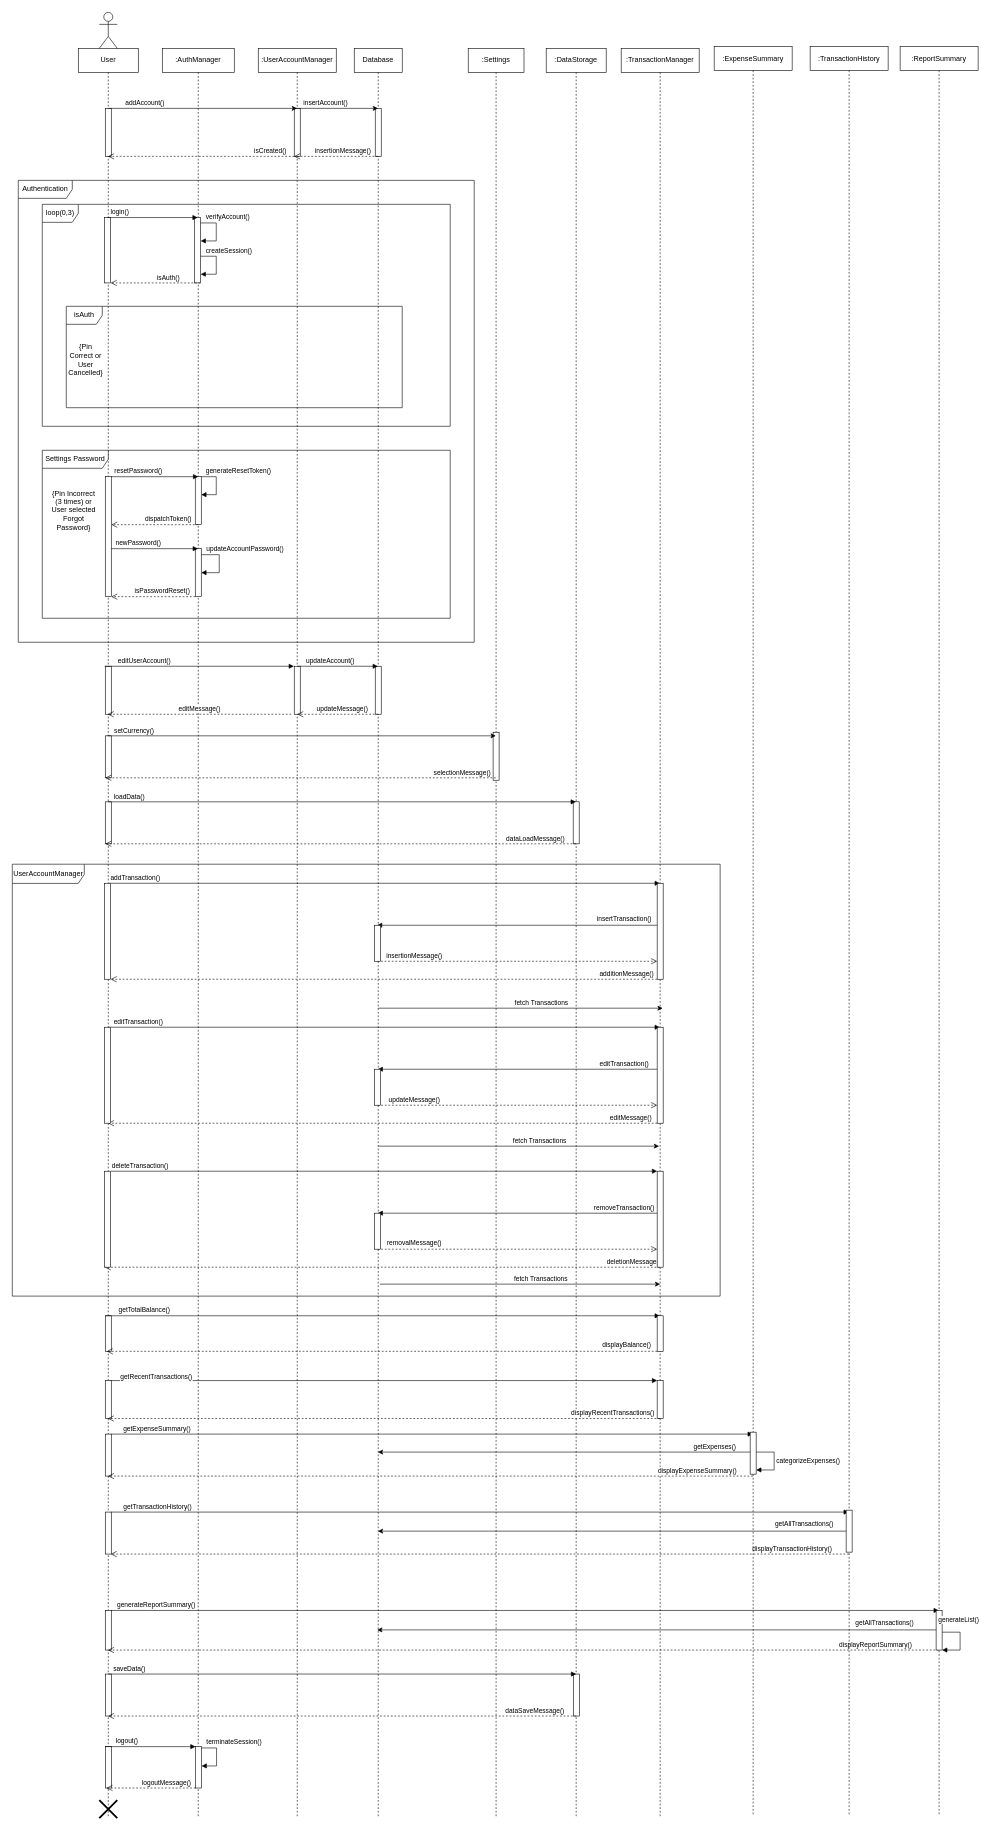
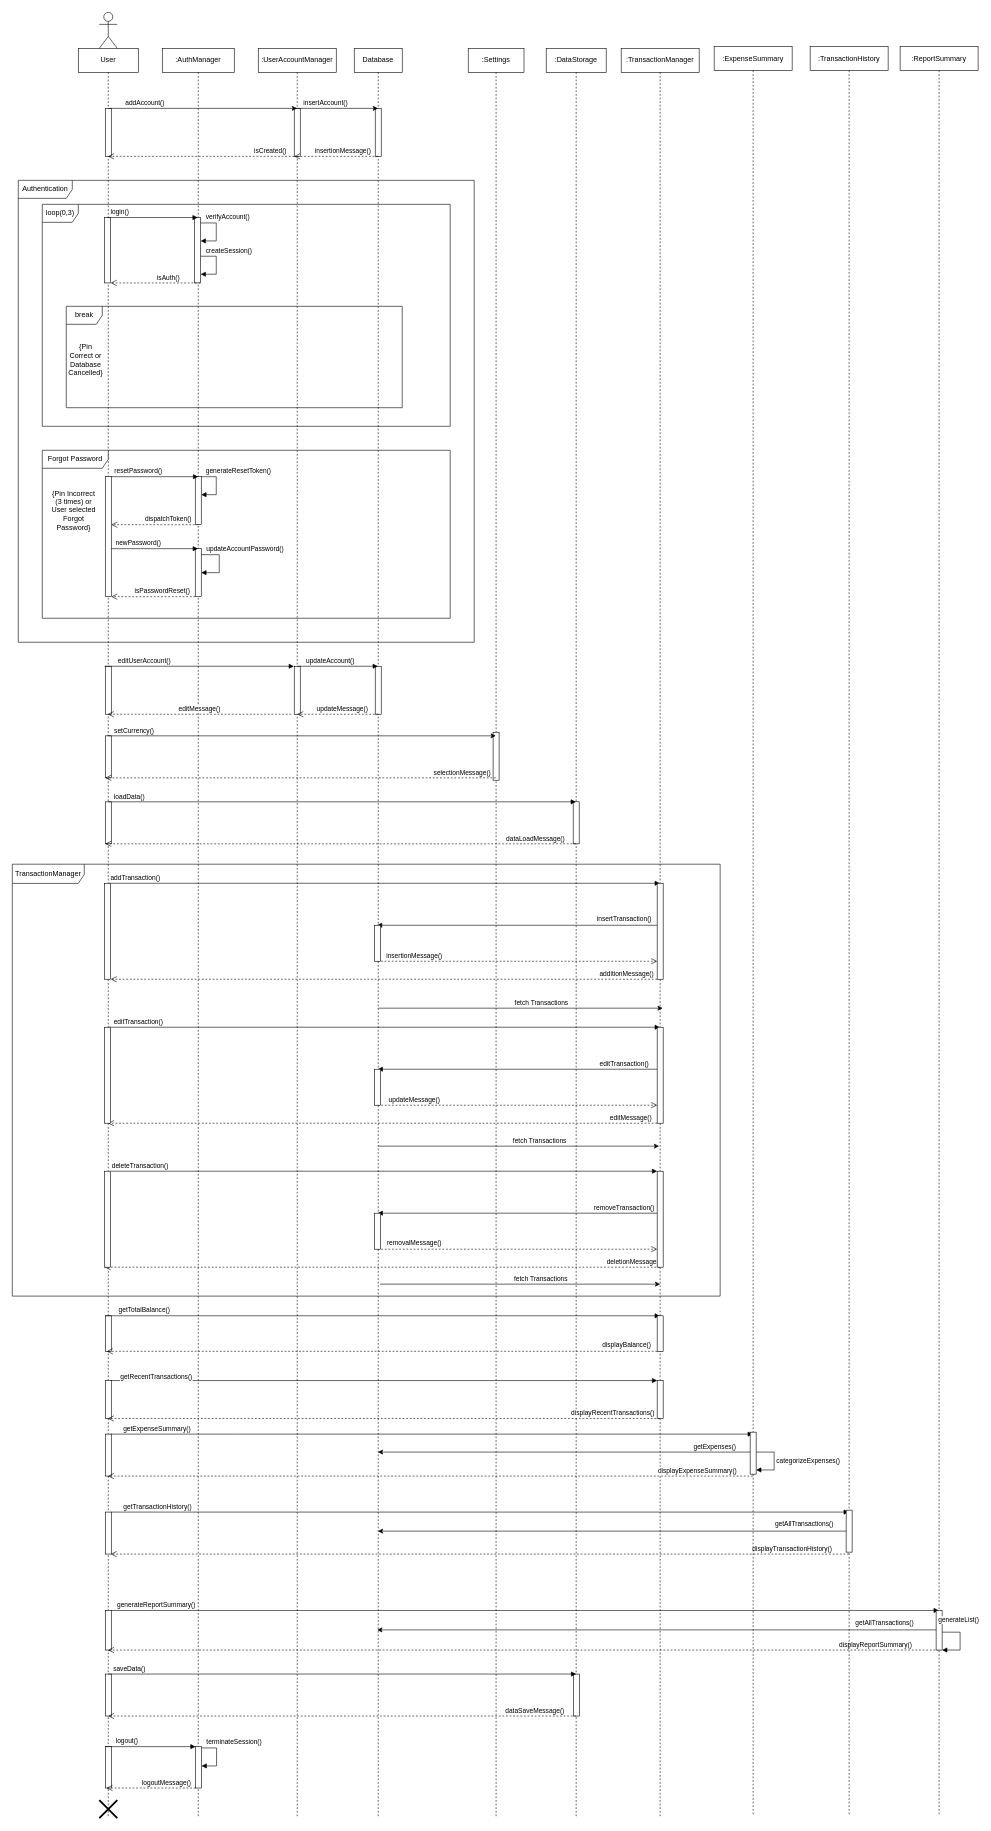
node "isAuth": label "isAuth" -> "break"
node "{Pin Correct or User Cancelled}": label "{Pin Correct or User Cancelled}" -> "{Pin Correct or Database Cancelled}"
node "Settings Password": label "Settings Password" -> "Forgot Password"
node "UserAccountManager": label "UserAccountManager" -> "TransactionManager"
